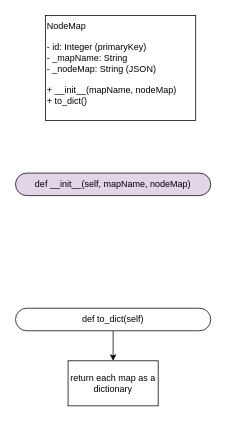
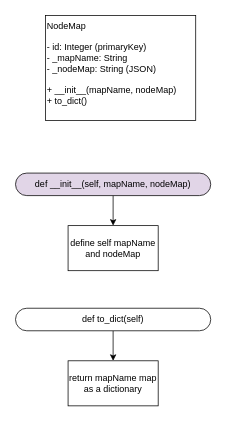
edge "def __init__(self, mapName, nodeMap)" -> "define self mapName and nodeMap": added
node "define self mapName and nodeMap": added
node "return each map as a dictionary": label "return each map as a dictionary" -> "return mapName map as a dictionary"
